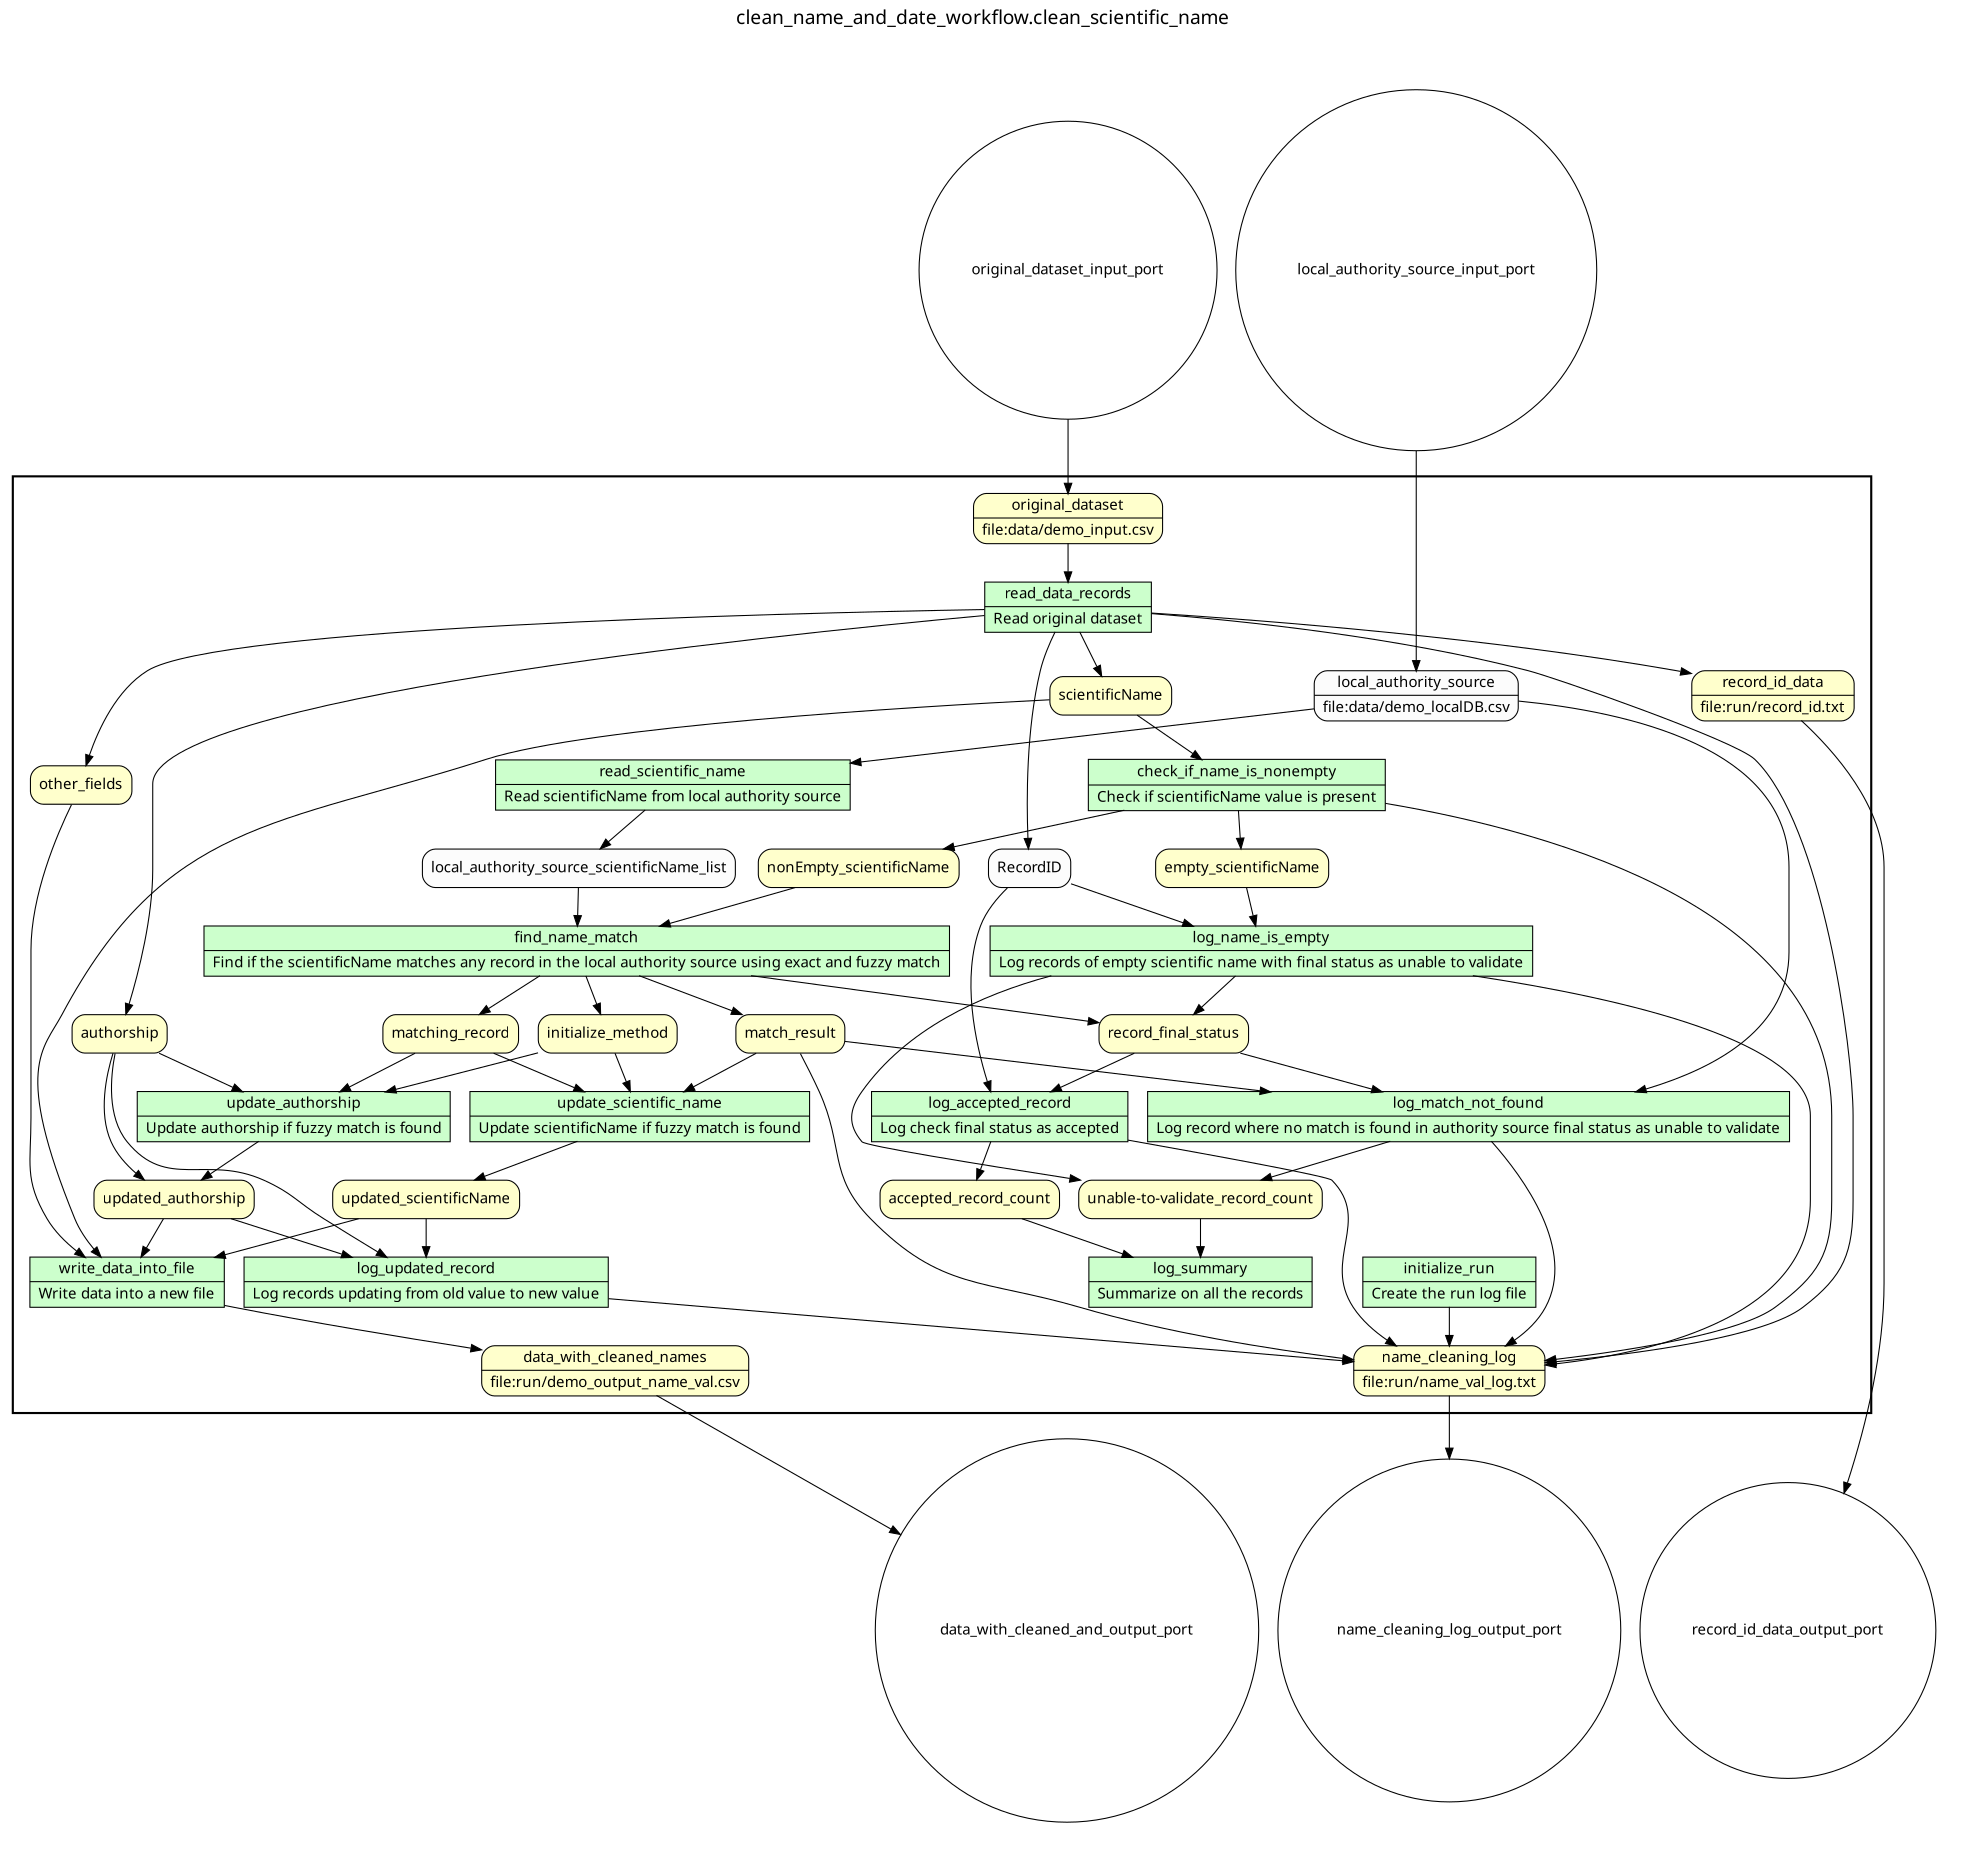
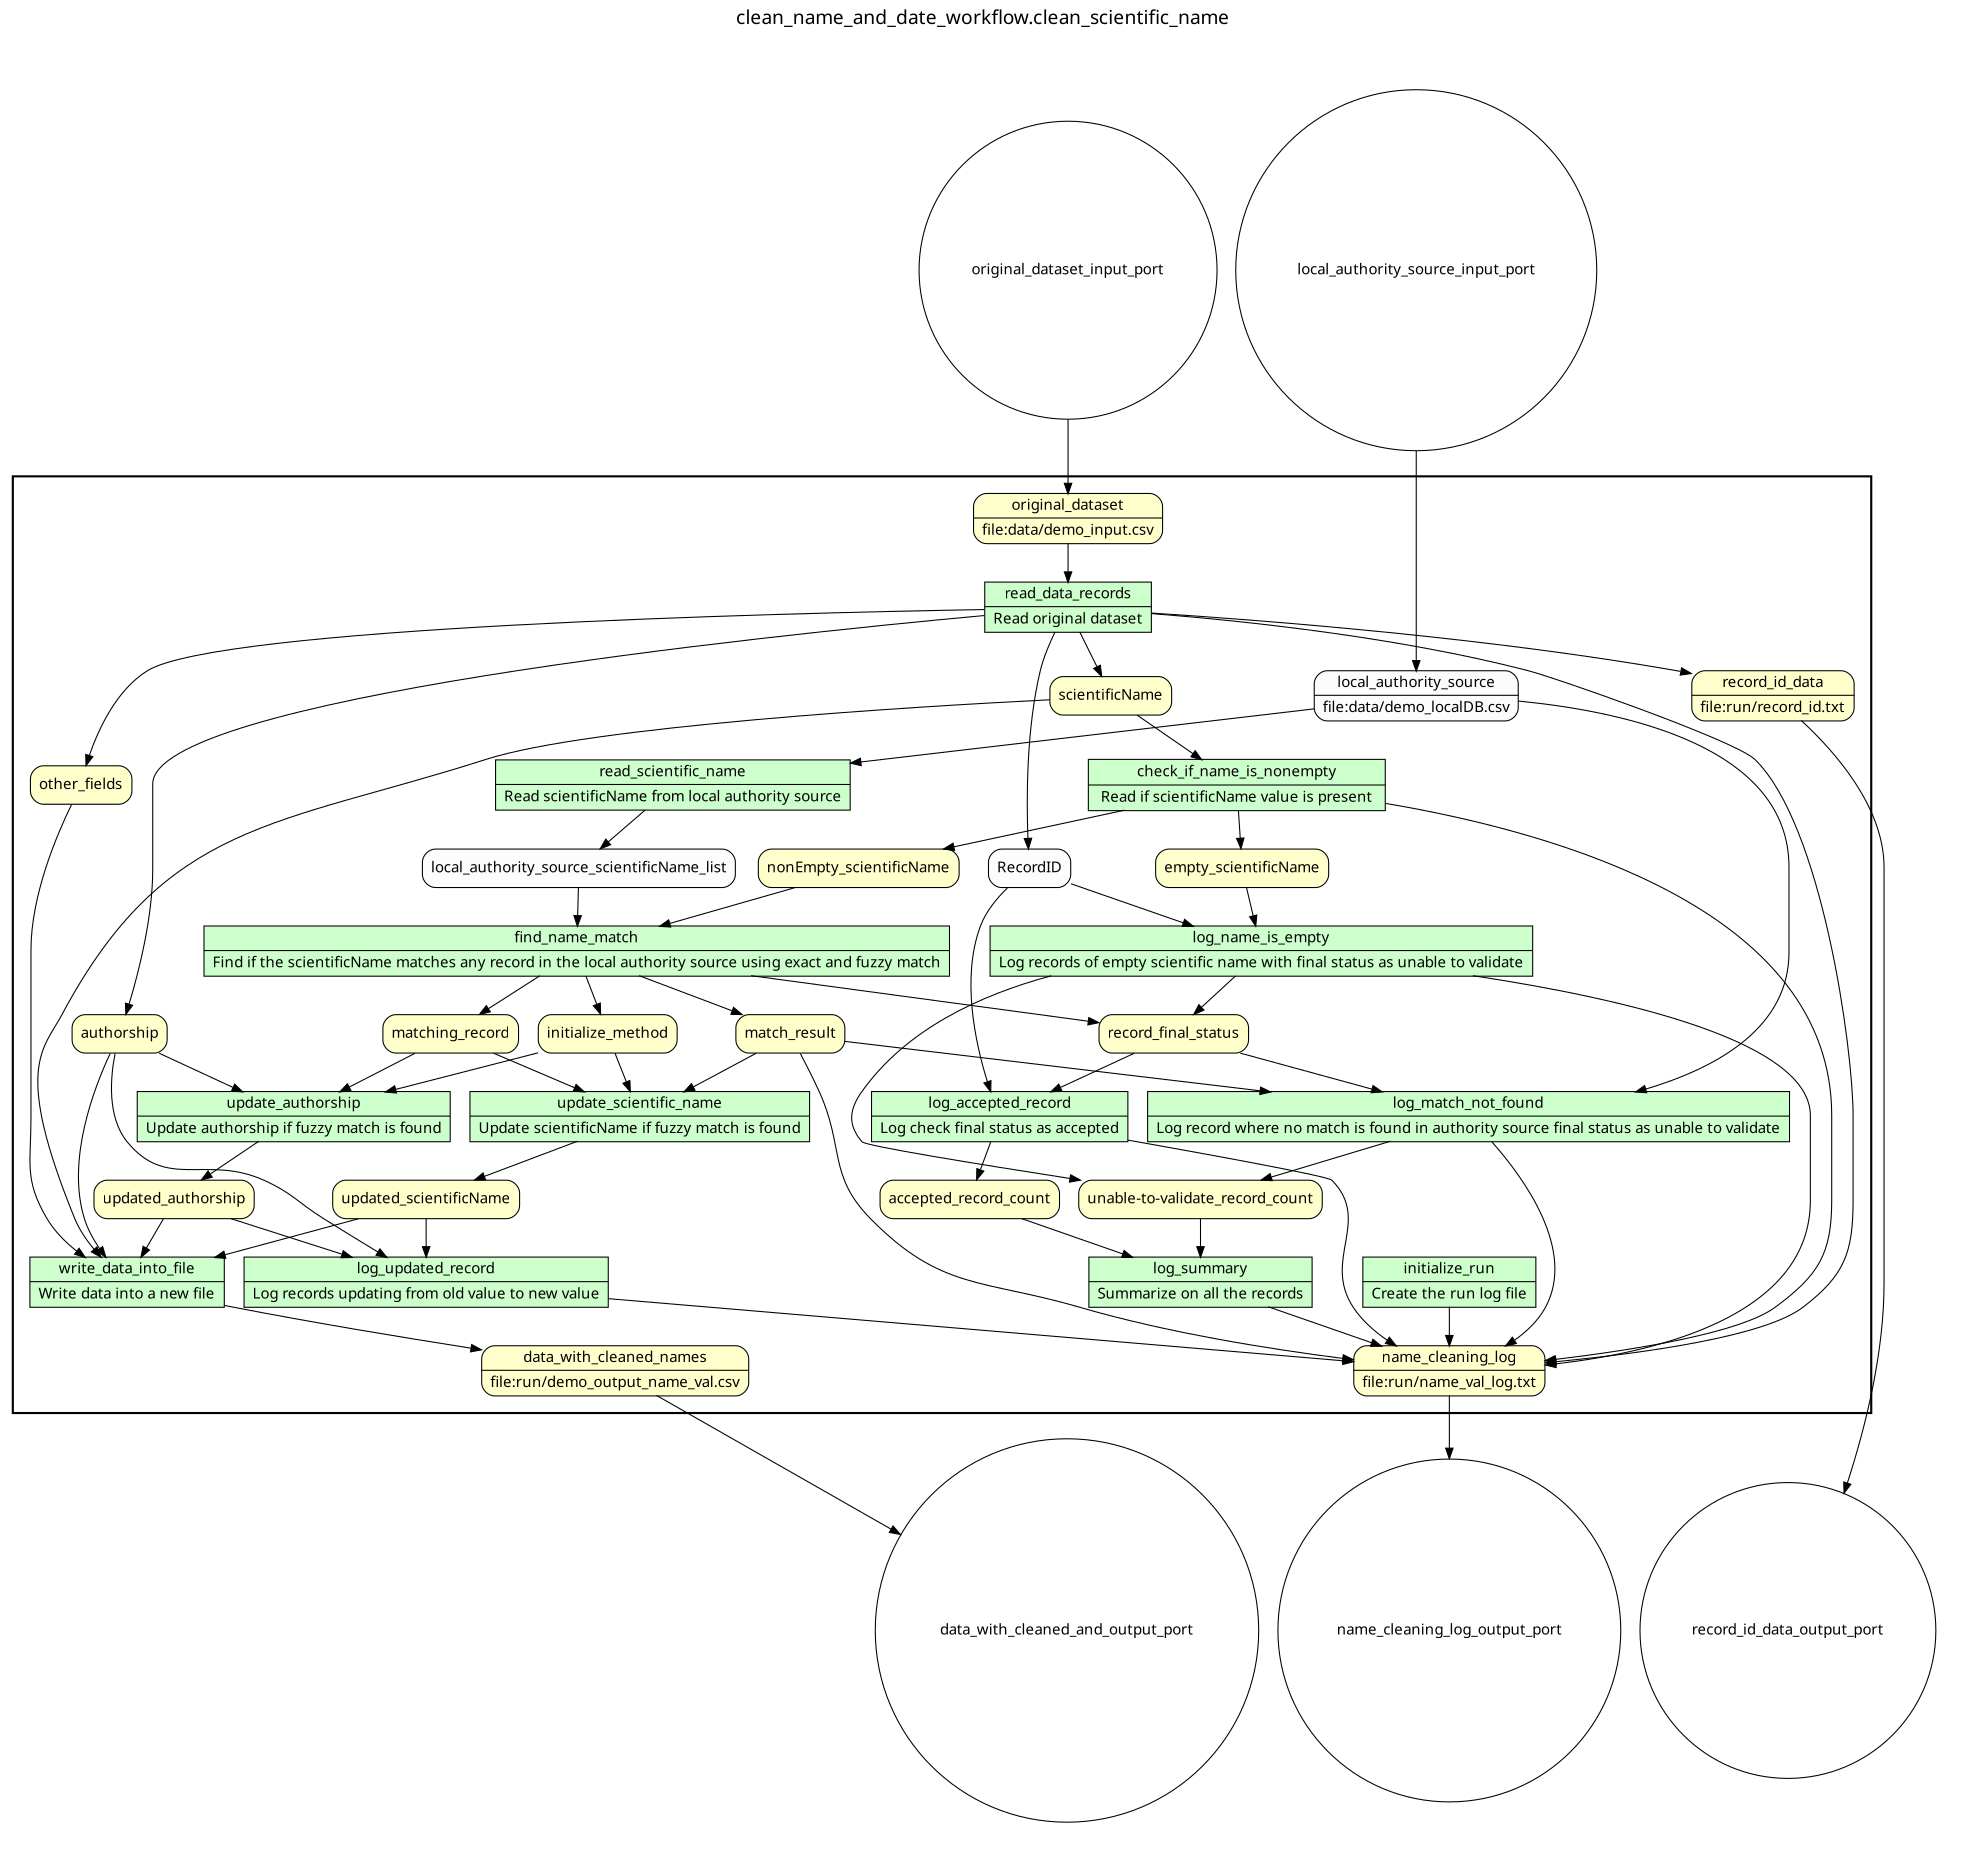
node "check_if_name_is_nonempty": text "Check if scientificName value is present" -> "Read if scientificName value is present"
edge "authorship" -> "updated_authorship": now "authorship" -> "write_data_into_file"
edge "log_summary" -> "name_cleaning_log": added
